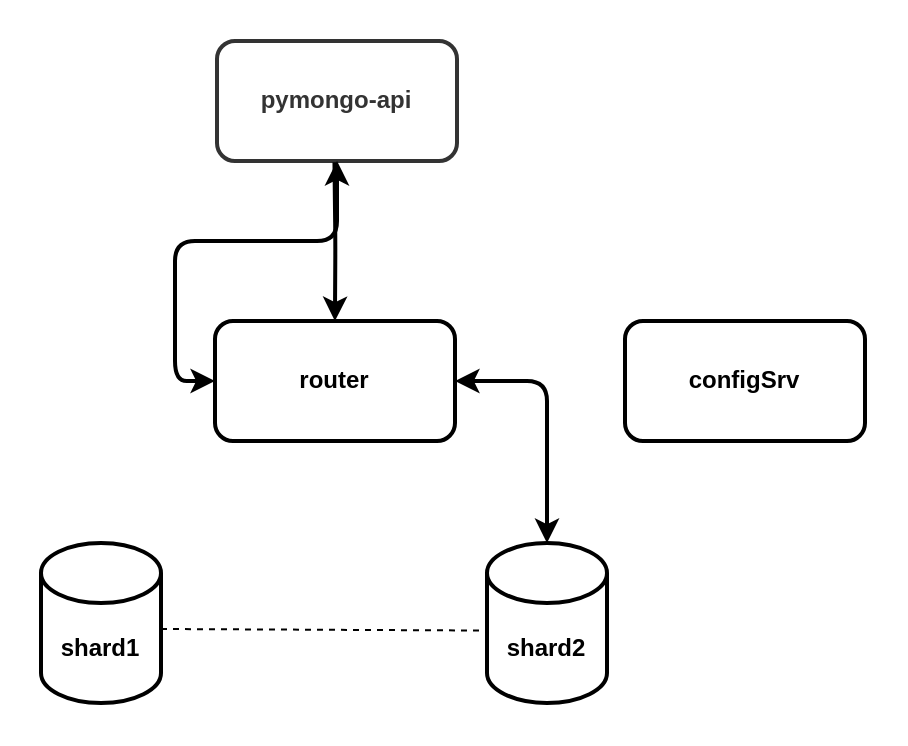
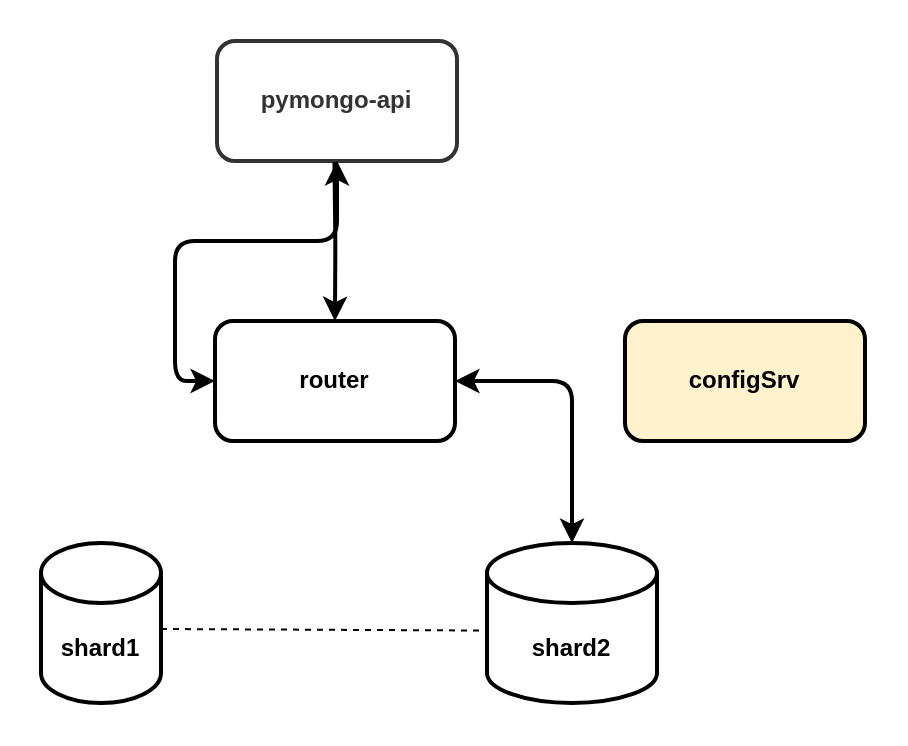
node "configSrv": fillcolor #ffffff -> #fff2cc
node "shard2": size 120x160 -> 170x160
